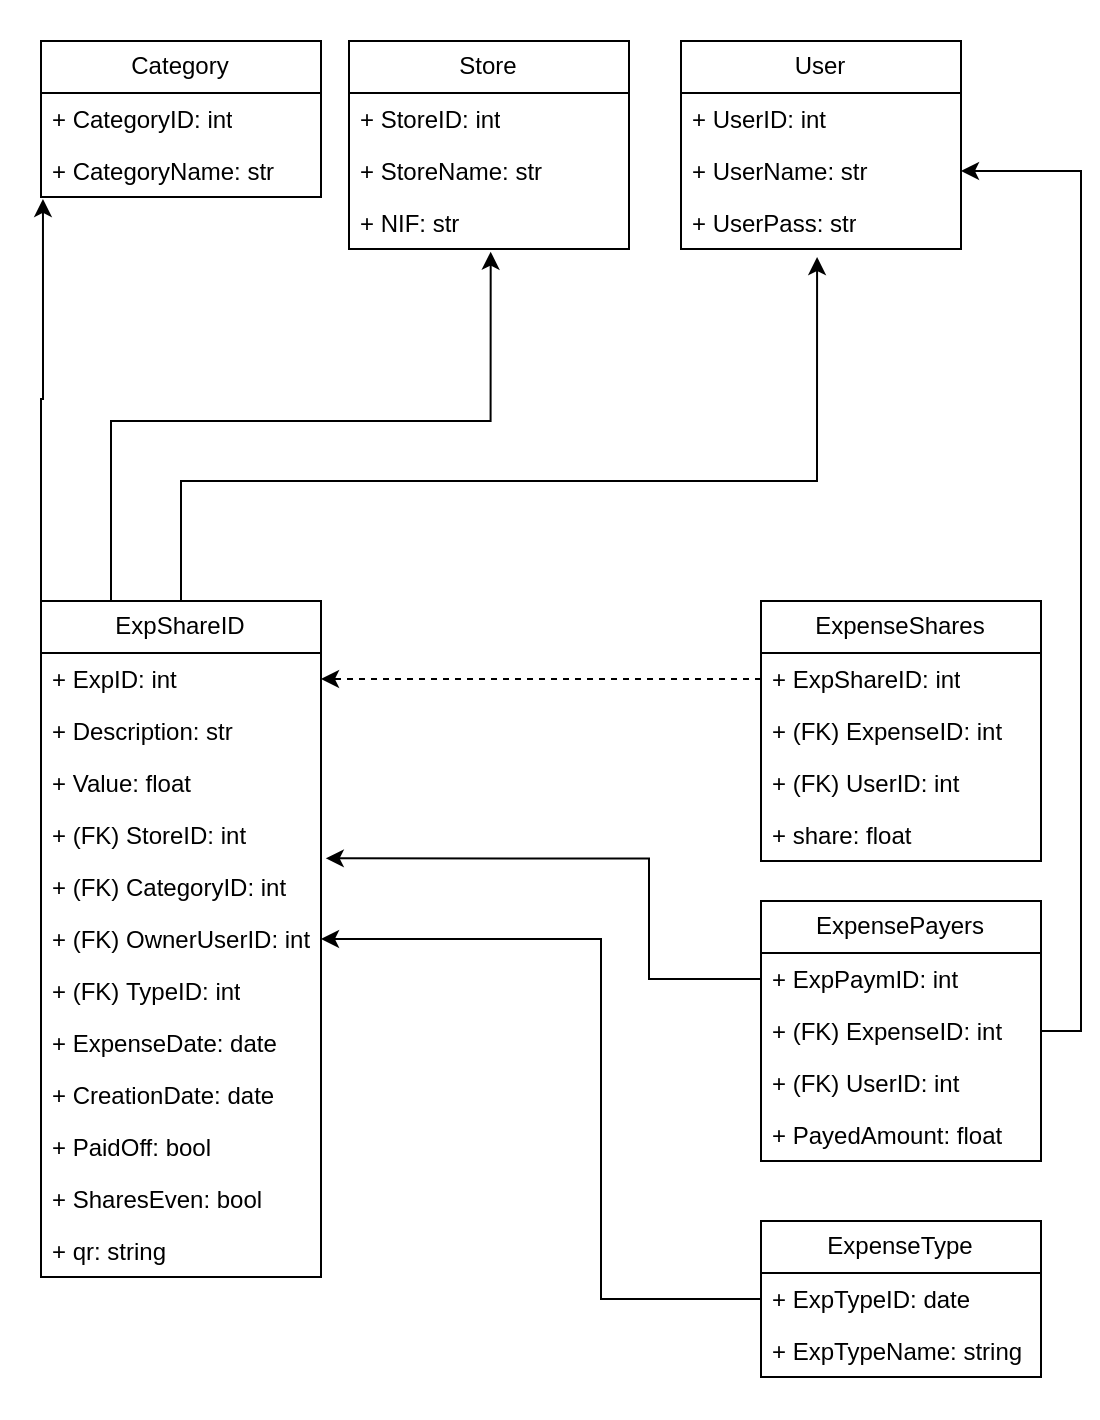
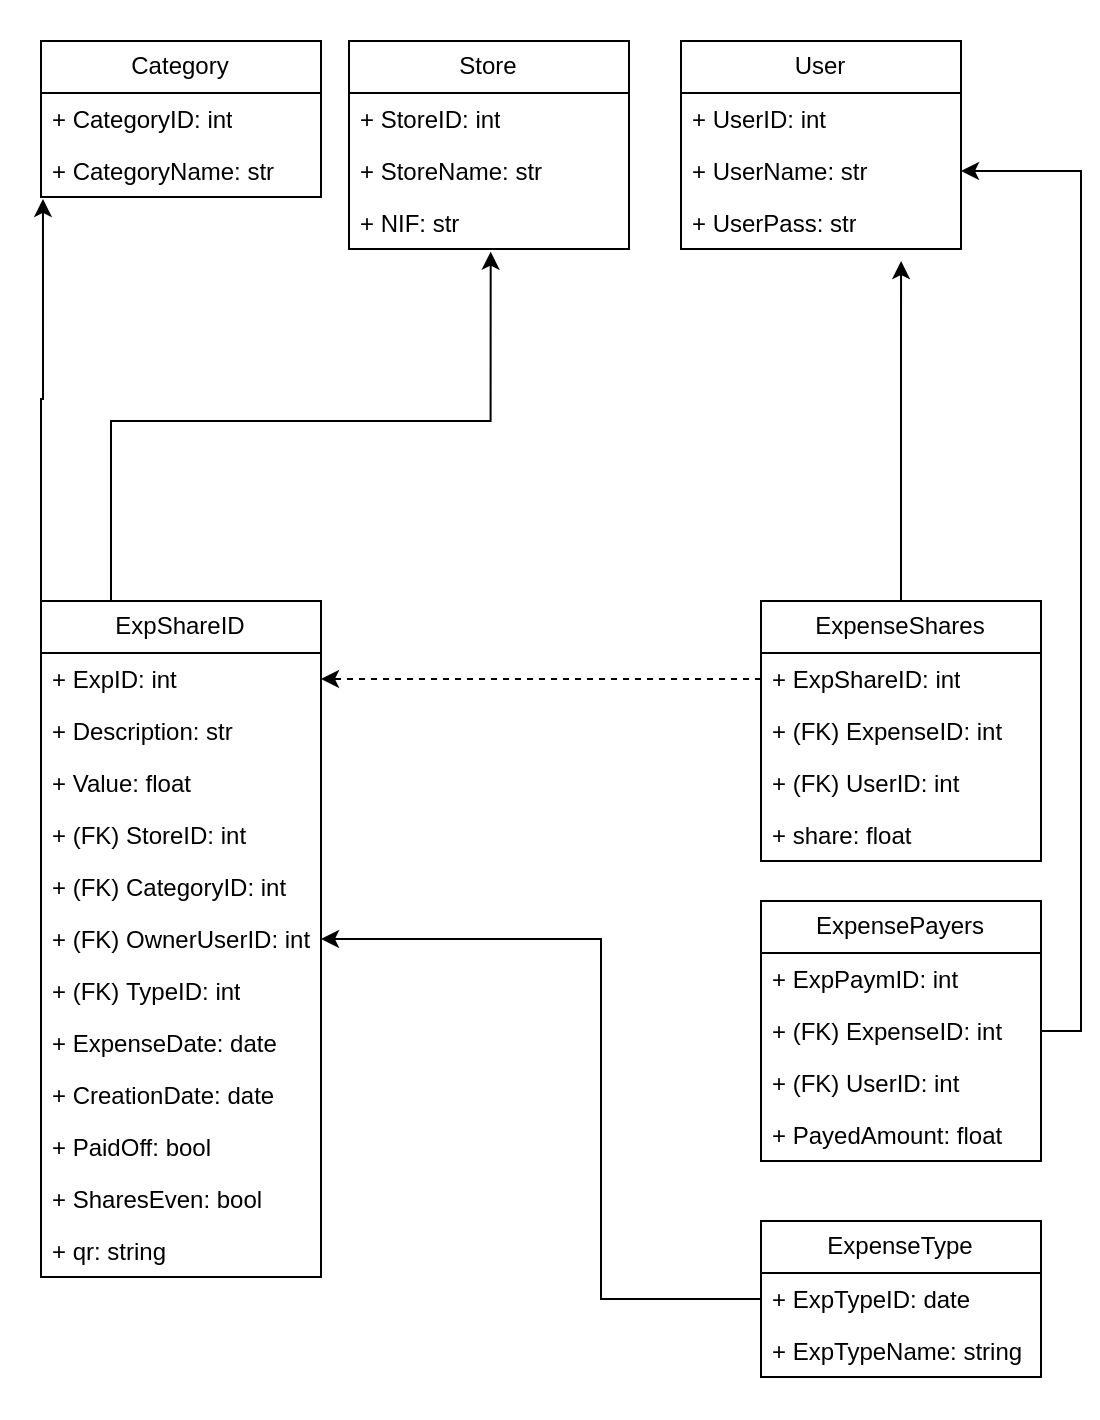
edge "ExpenseShares" -> "+ UserPass: str": added
edge "ExpShareID" -> "+ UserPass: str": removed
edge "+ ExpPaymID: int" -> "+ (FK) CategoryID: int": removed
